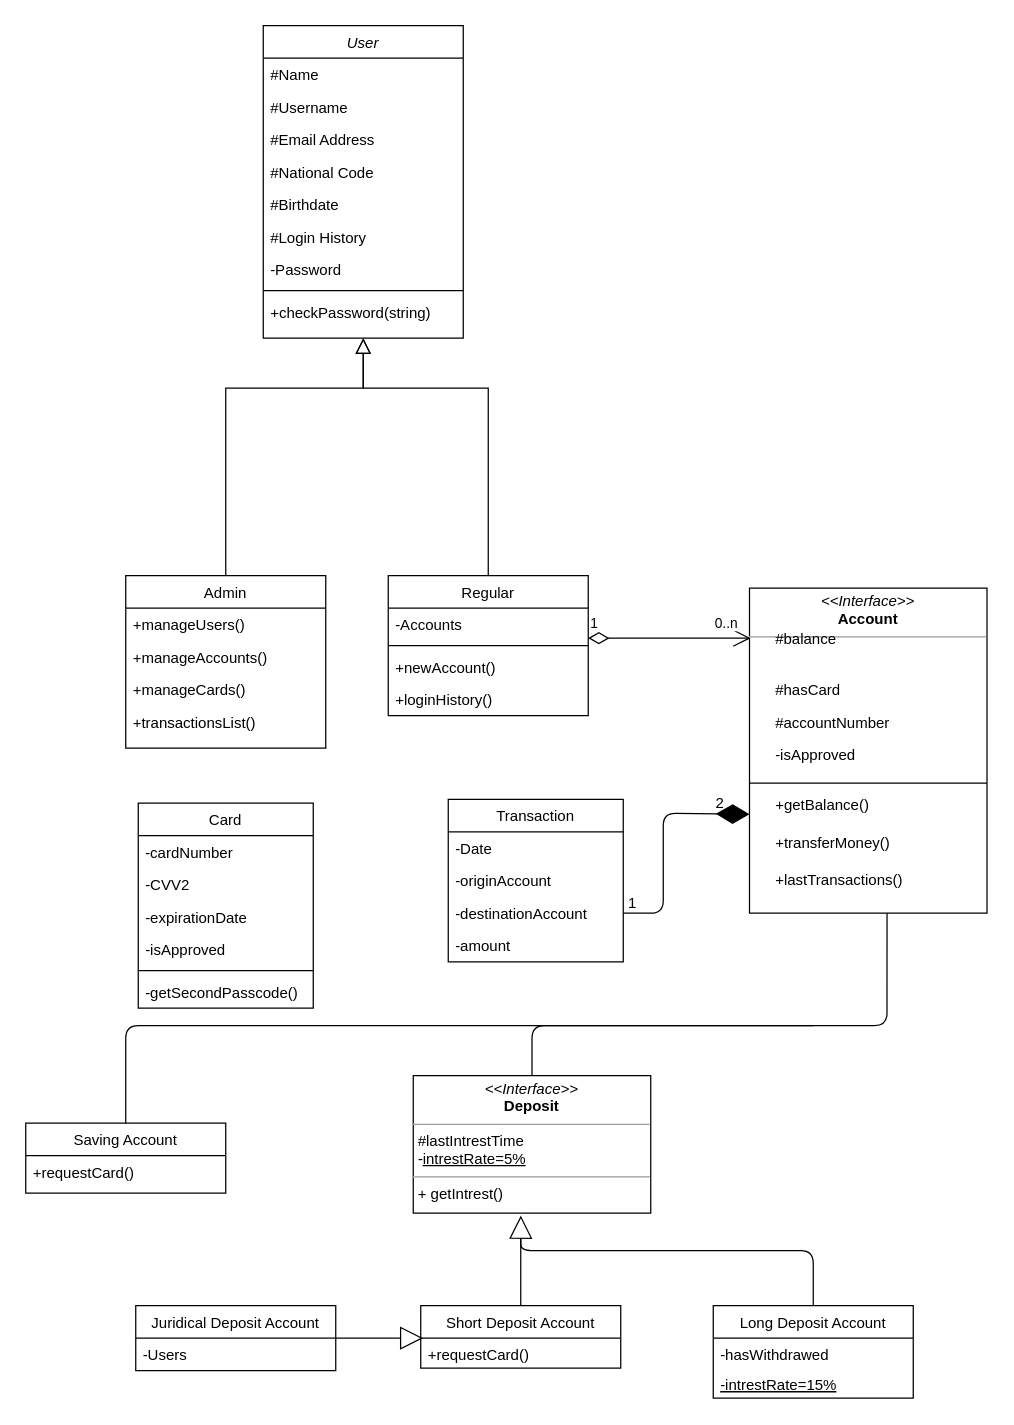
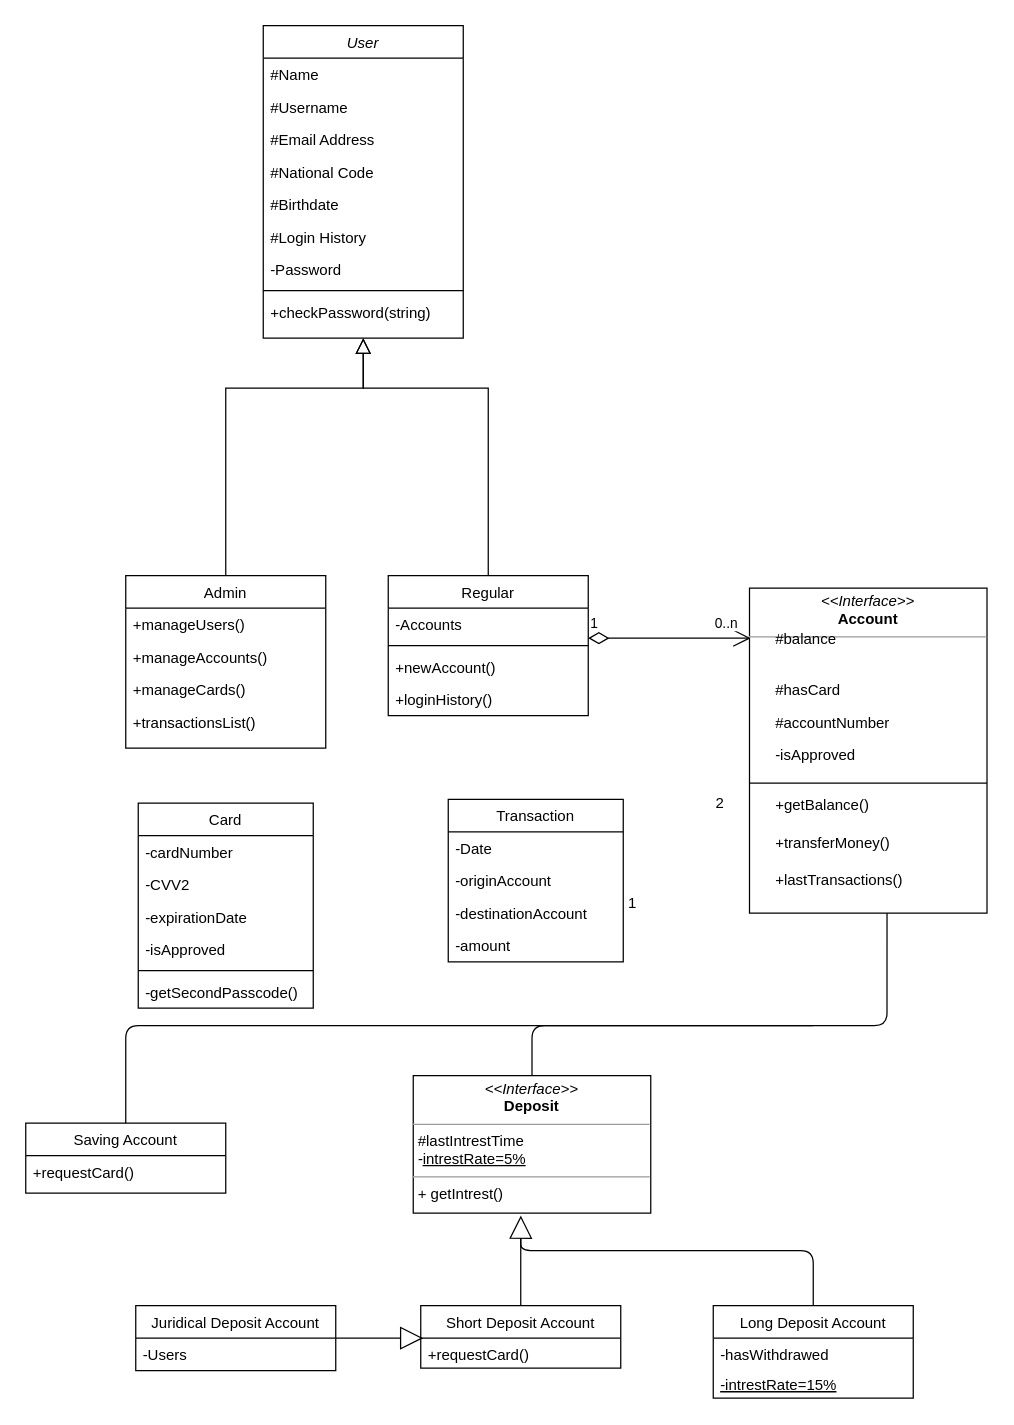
edge "-destinationAccount" -> "<<Interface>> Account": removed
